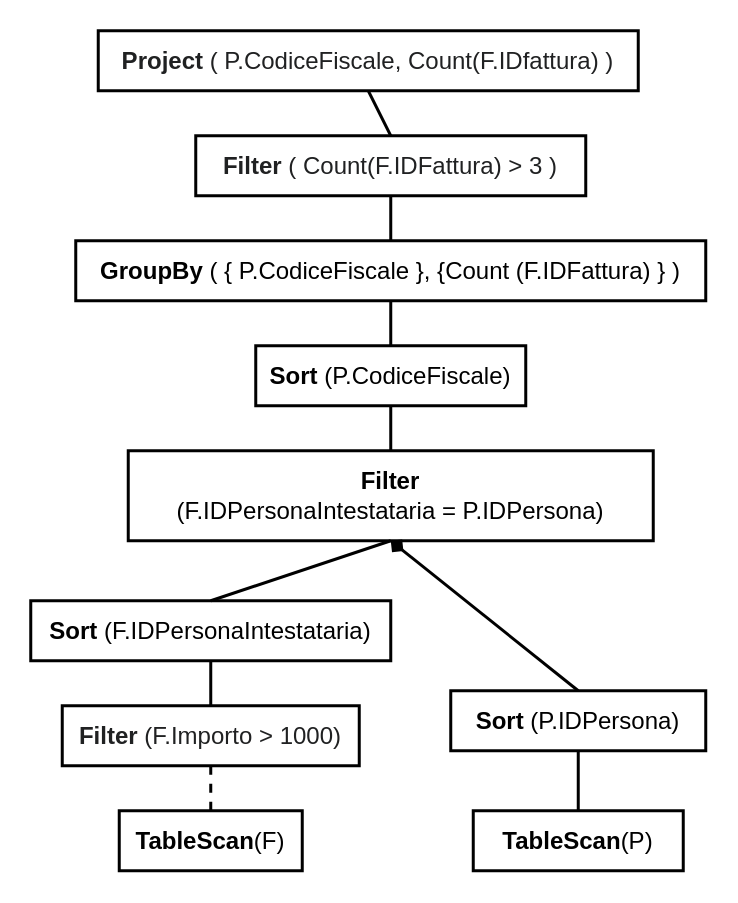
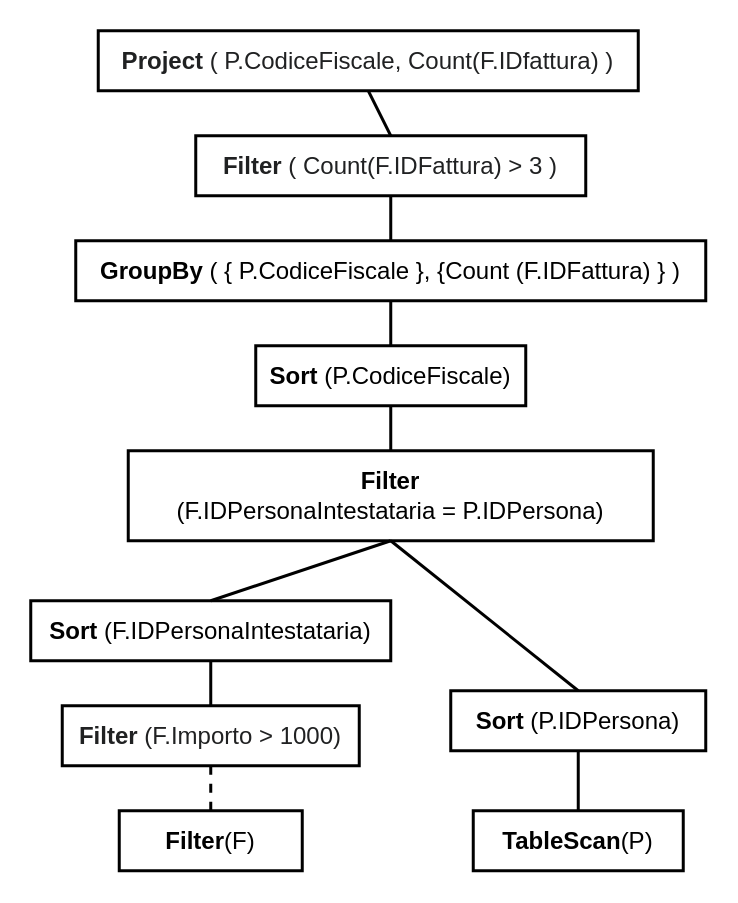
edge "Sort (P.IDPersona)" -> "Filter (F.IDPersonaIntestataria = P.IDPersona)": arrowhead diamond -> none
node "TableScan(F)": label "TableScan(F)" -> "Filter(F)"
